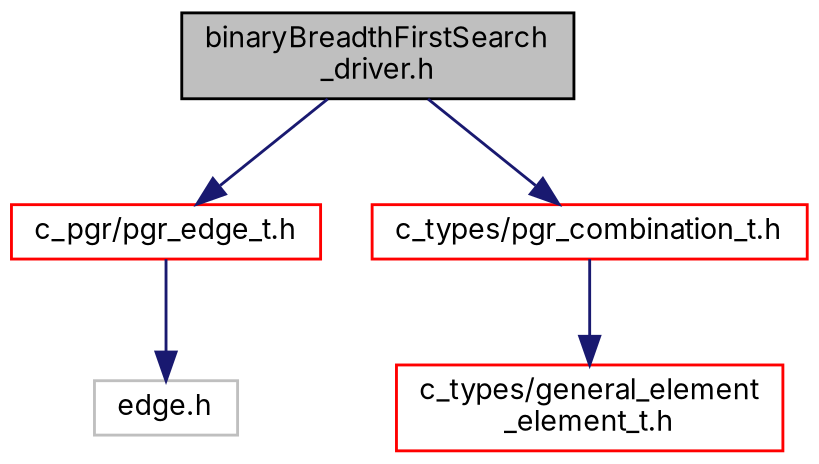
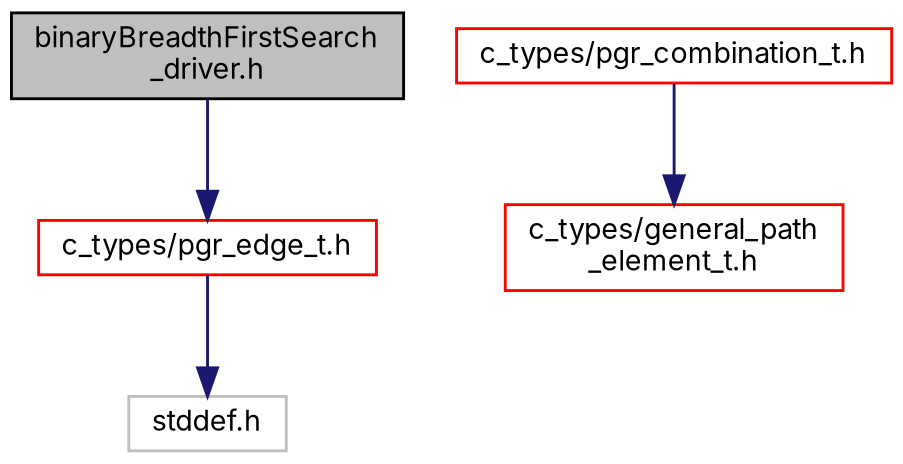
edge "binaryBreadthFirstSearch _driver.h" -> "c_types/pgr_combination_t.h": removed
node "c_pgr/pgr_edge_t.h": label "c_pgr/pgr_edge_t.h" -> "c_types/pgr_edge_t.h"
node "edge.h": label "edge.h" -> "stddef.h"
node "c_types/general_element _element_t.h": label "c_types/general_element _element_t.h" -> "c_types/general_path _element_t.h"
